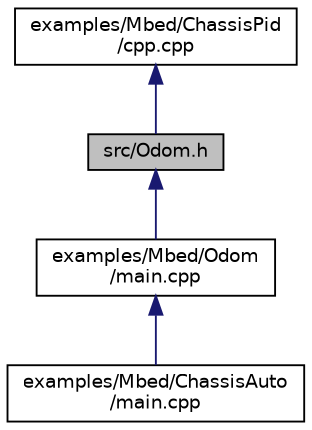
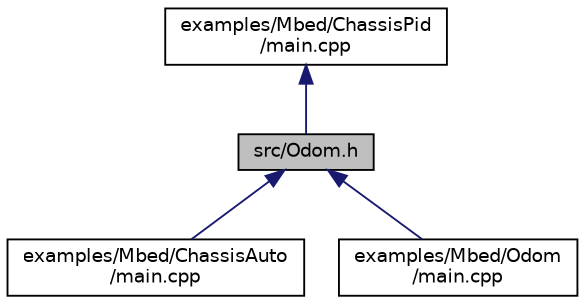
node "examples/Mbed/ChassisPid /cpp.cpp": label "examples/Mbed/ChassisPid /cpp.cpp" -> "examples/Mbed/ChassisPid /main.cpp"
edge "examples/Mbed/ChassisAuto /main.cpp" -> "examples/Mbed/Odom /main.cpp": now "examples/Mbed/ChassisAuto /main.cpp" -> "src/Odom.h"
